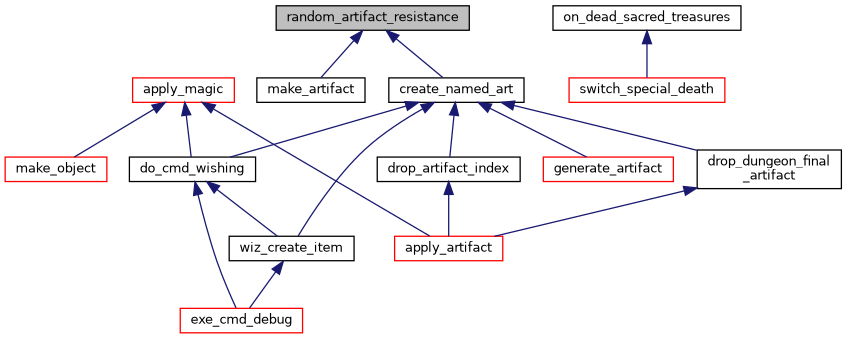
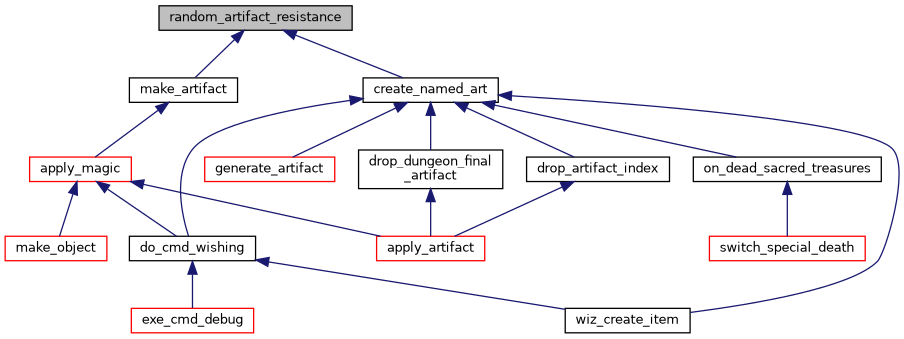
edge "on_dead_sacred_treasures" -> "create_named_art": added
edge "apply_magic" -> "make_artifact": added
edge "exe_cmd_debug" -> "wiz_create_item": removed
